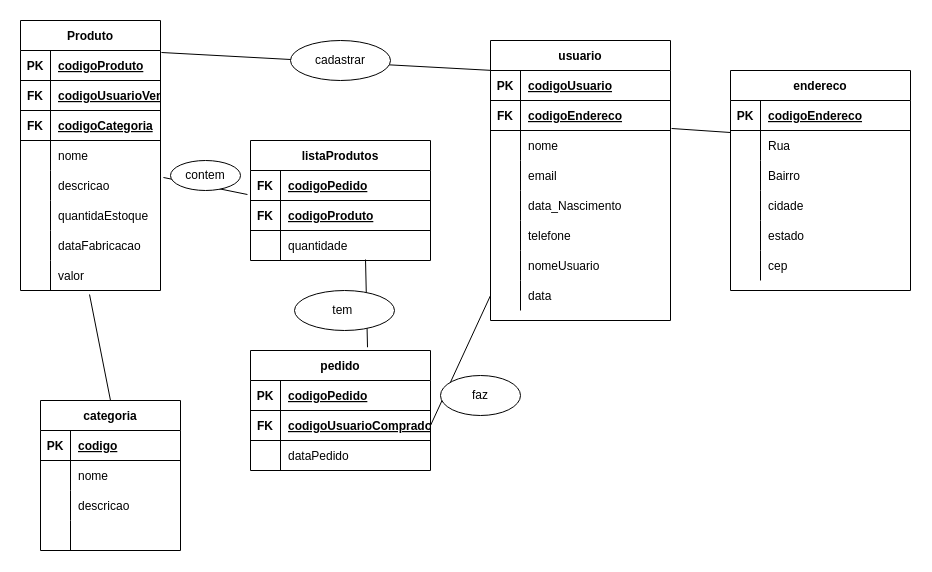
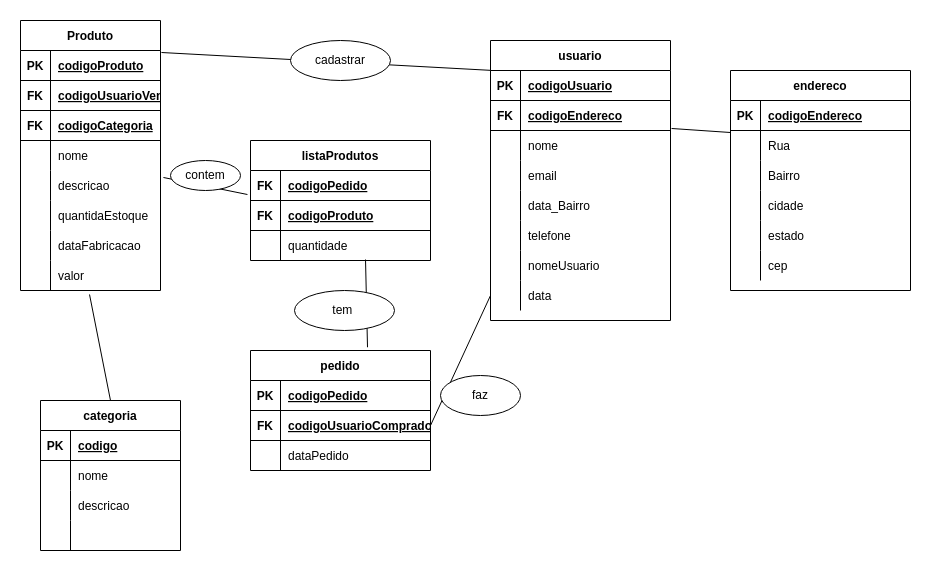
node "data_Nascimento": label "data_Nascimento" -> "data_Bairro"
